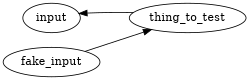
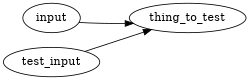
edge "thing_to_test" -> "input": reversed
node "fake_input": label "fake_input" -> "test_input"
